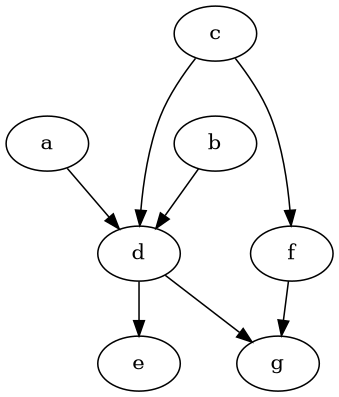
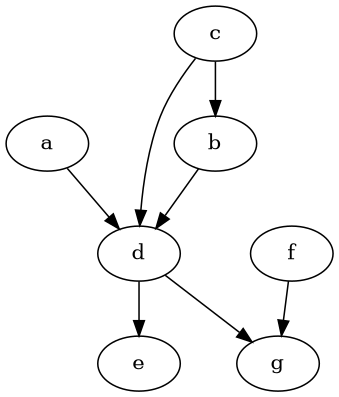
edge "c" -> "f": now "c" -> "b"
